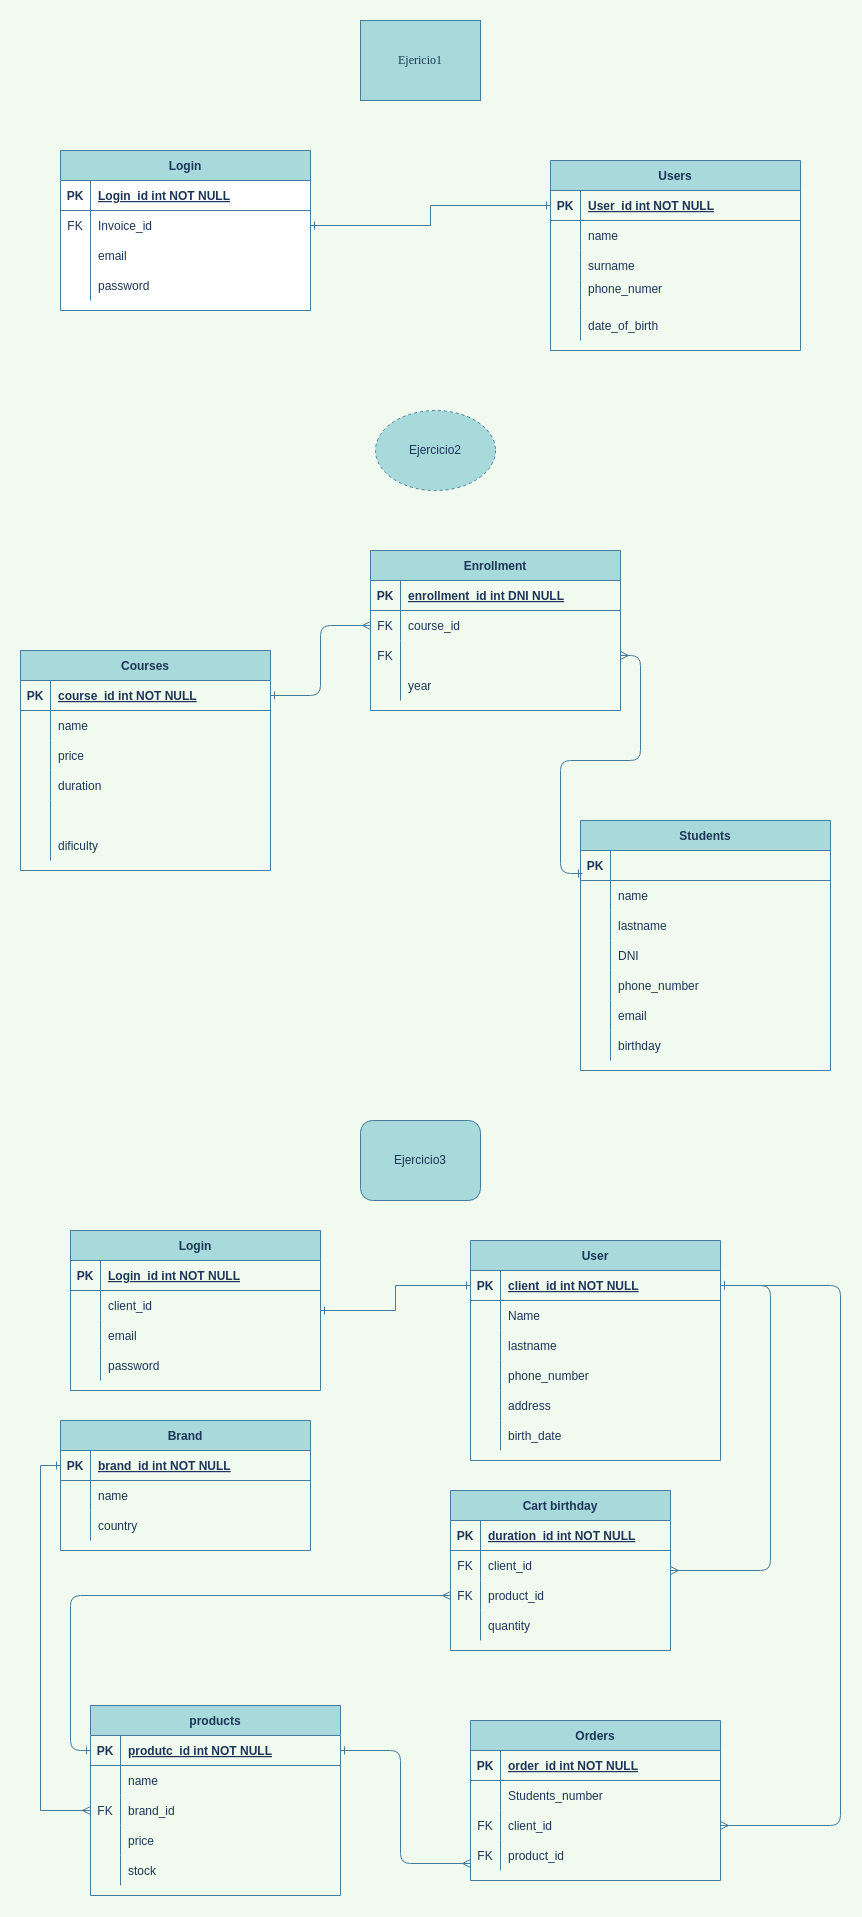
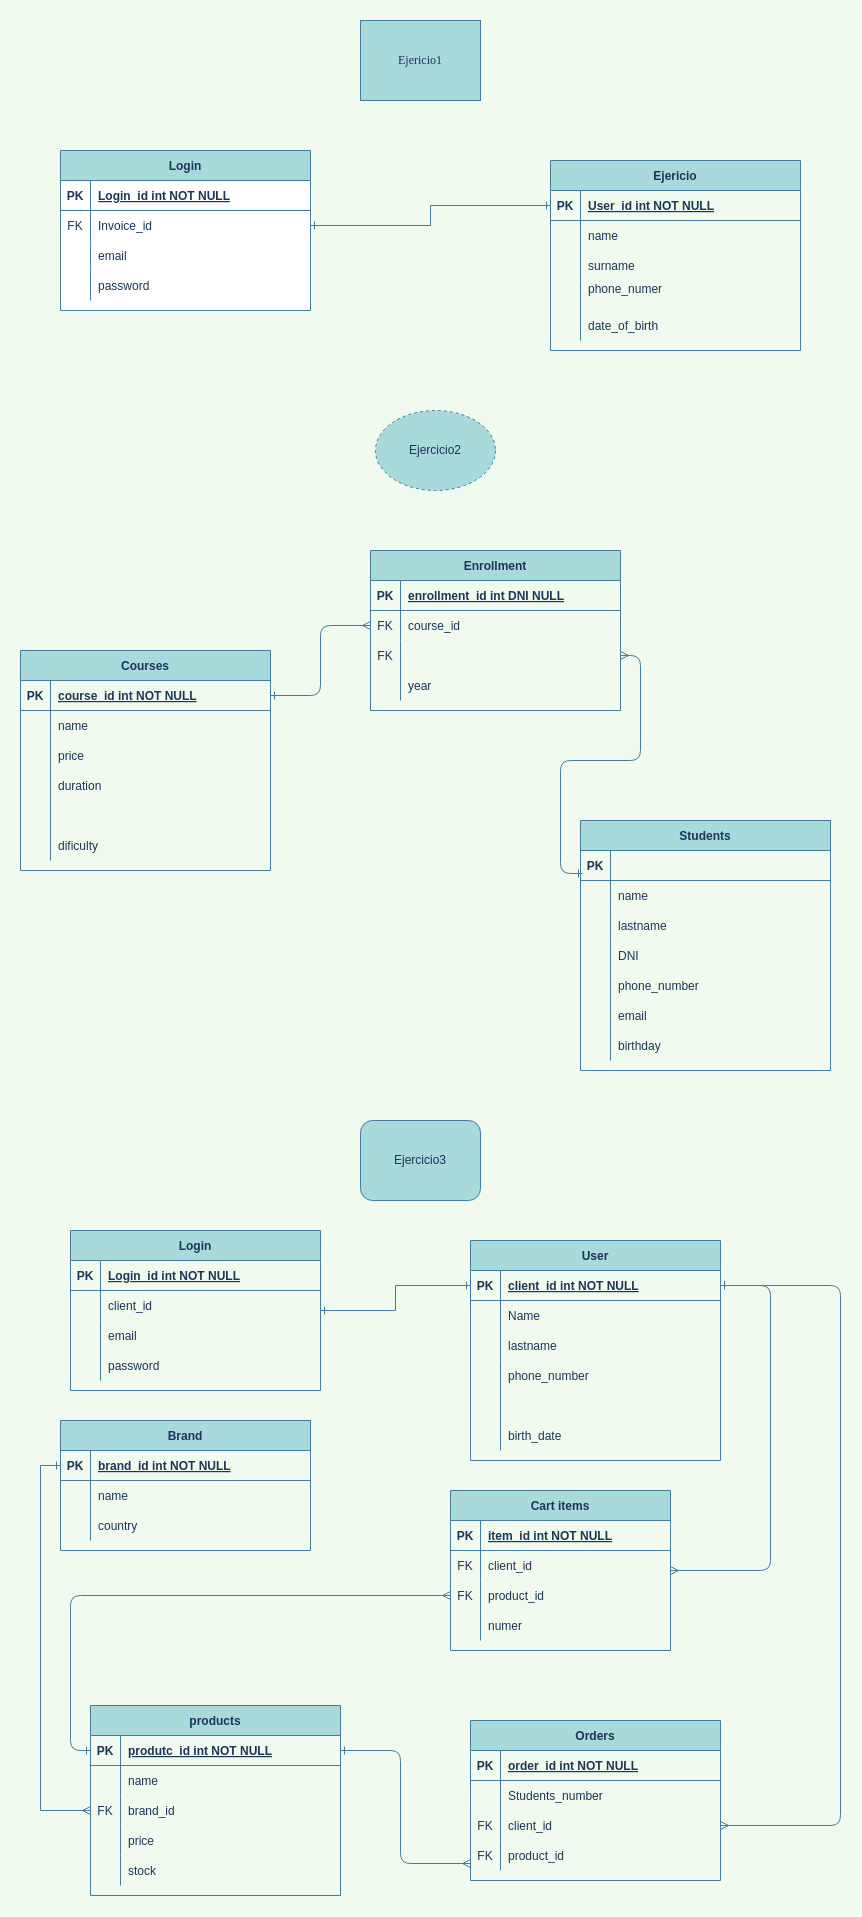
node "Users": label "Users" -> "Ejericio"
node "address": removed
node "Cart birthday": label "Cart birthday" -> "Cart items"
node "duration_id int NOT NULL": label "duration_id int NOT NULL" -> "item_id int NOT NULL"
node "quantity": label "quantity" -> "numer"
